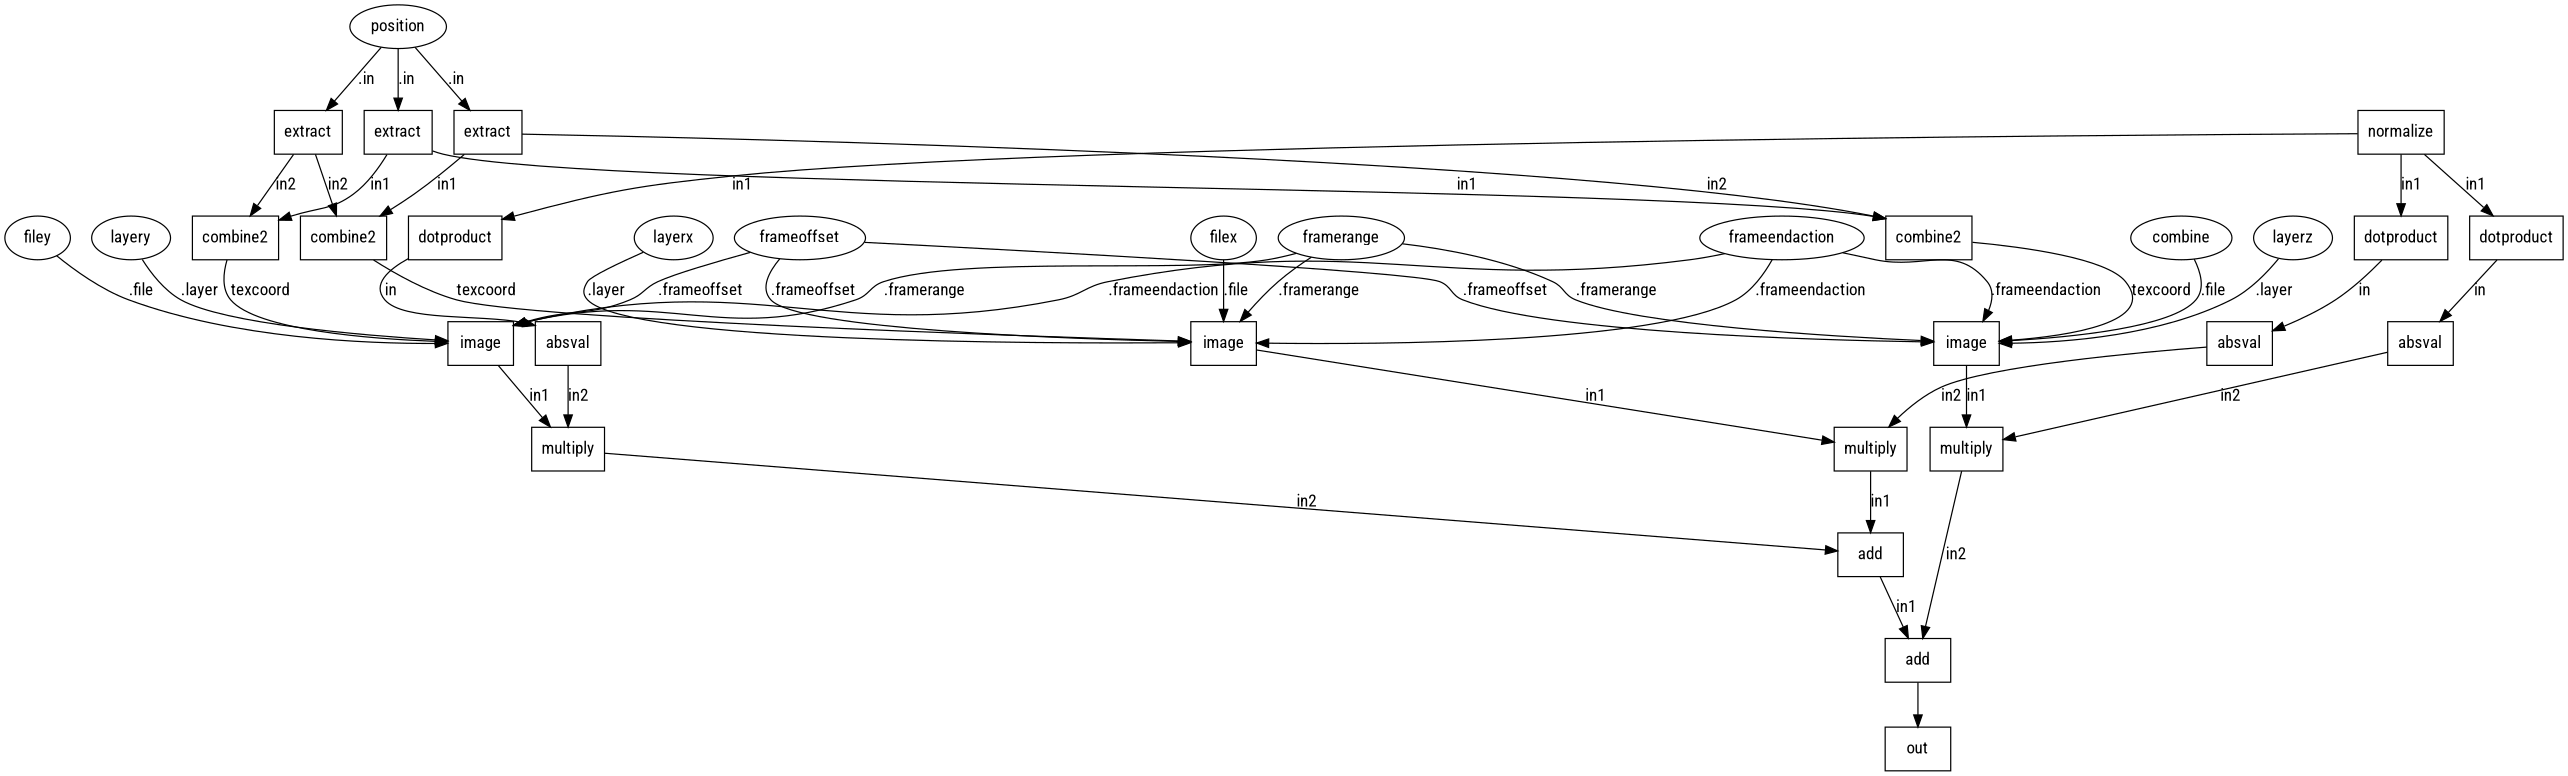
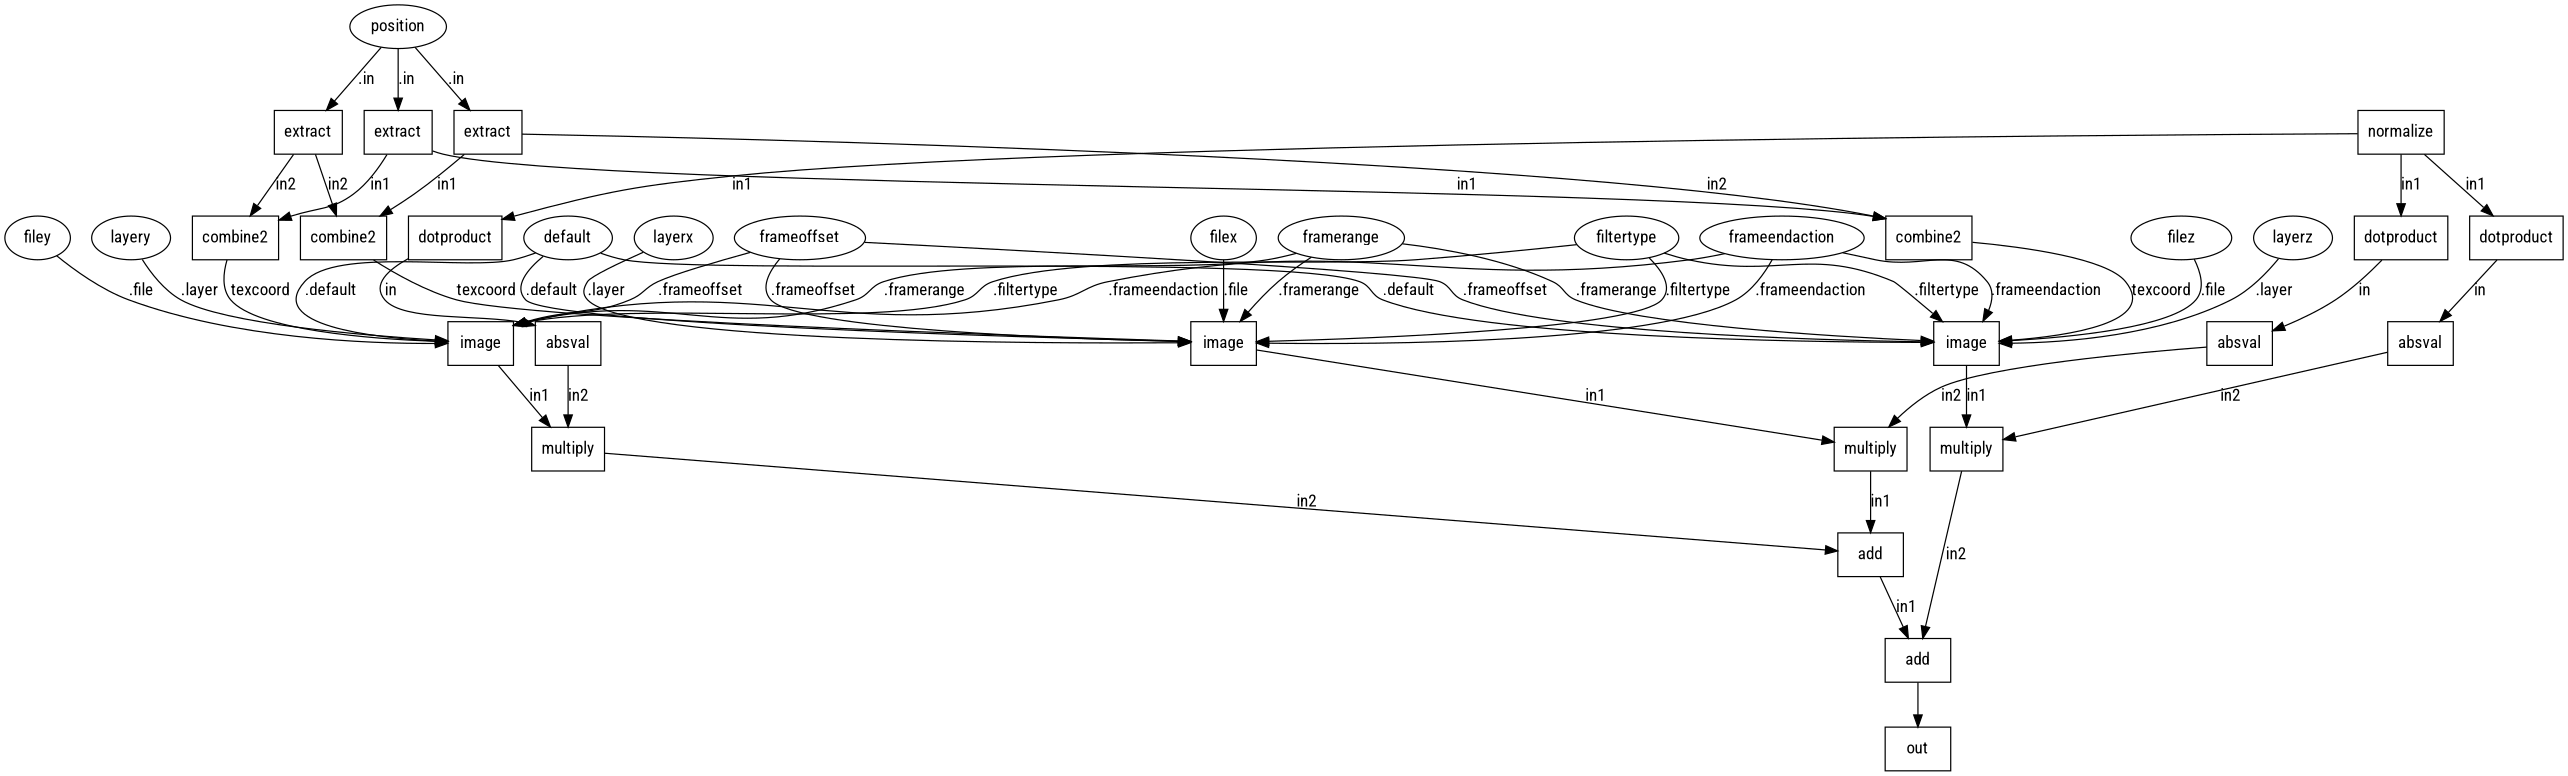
node "default": added
node "filtertype": added
node "combine": label "combine" -> "filez"
